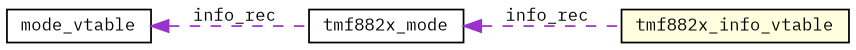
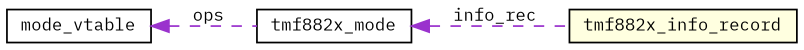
edge "tmf882x_mode" -> "mode_vtable": label " info_rec" -> " ops"
node "tmf882x_info_vtable": label "tmf882x_info_vtable" -> "tmf882x_info_record"
